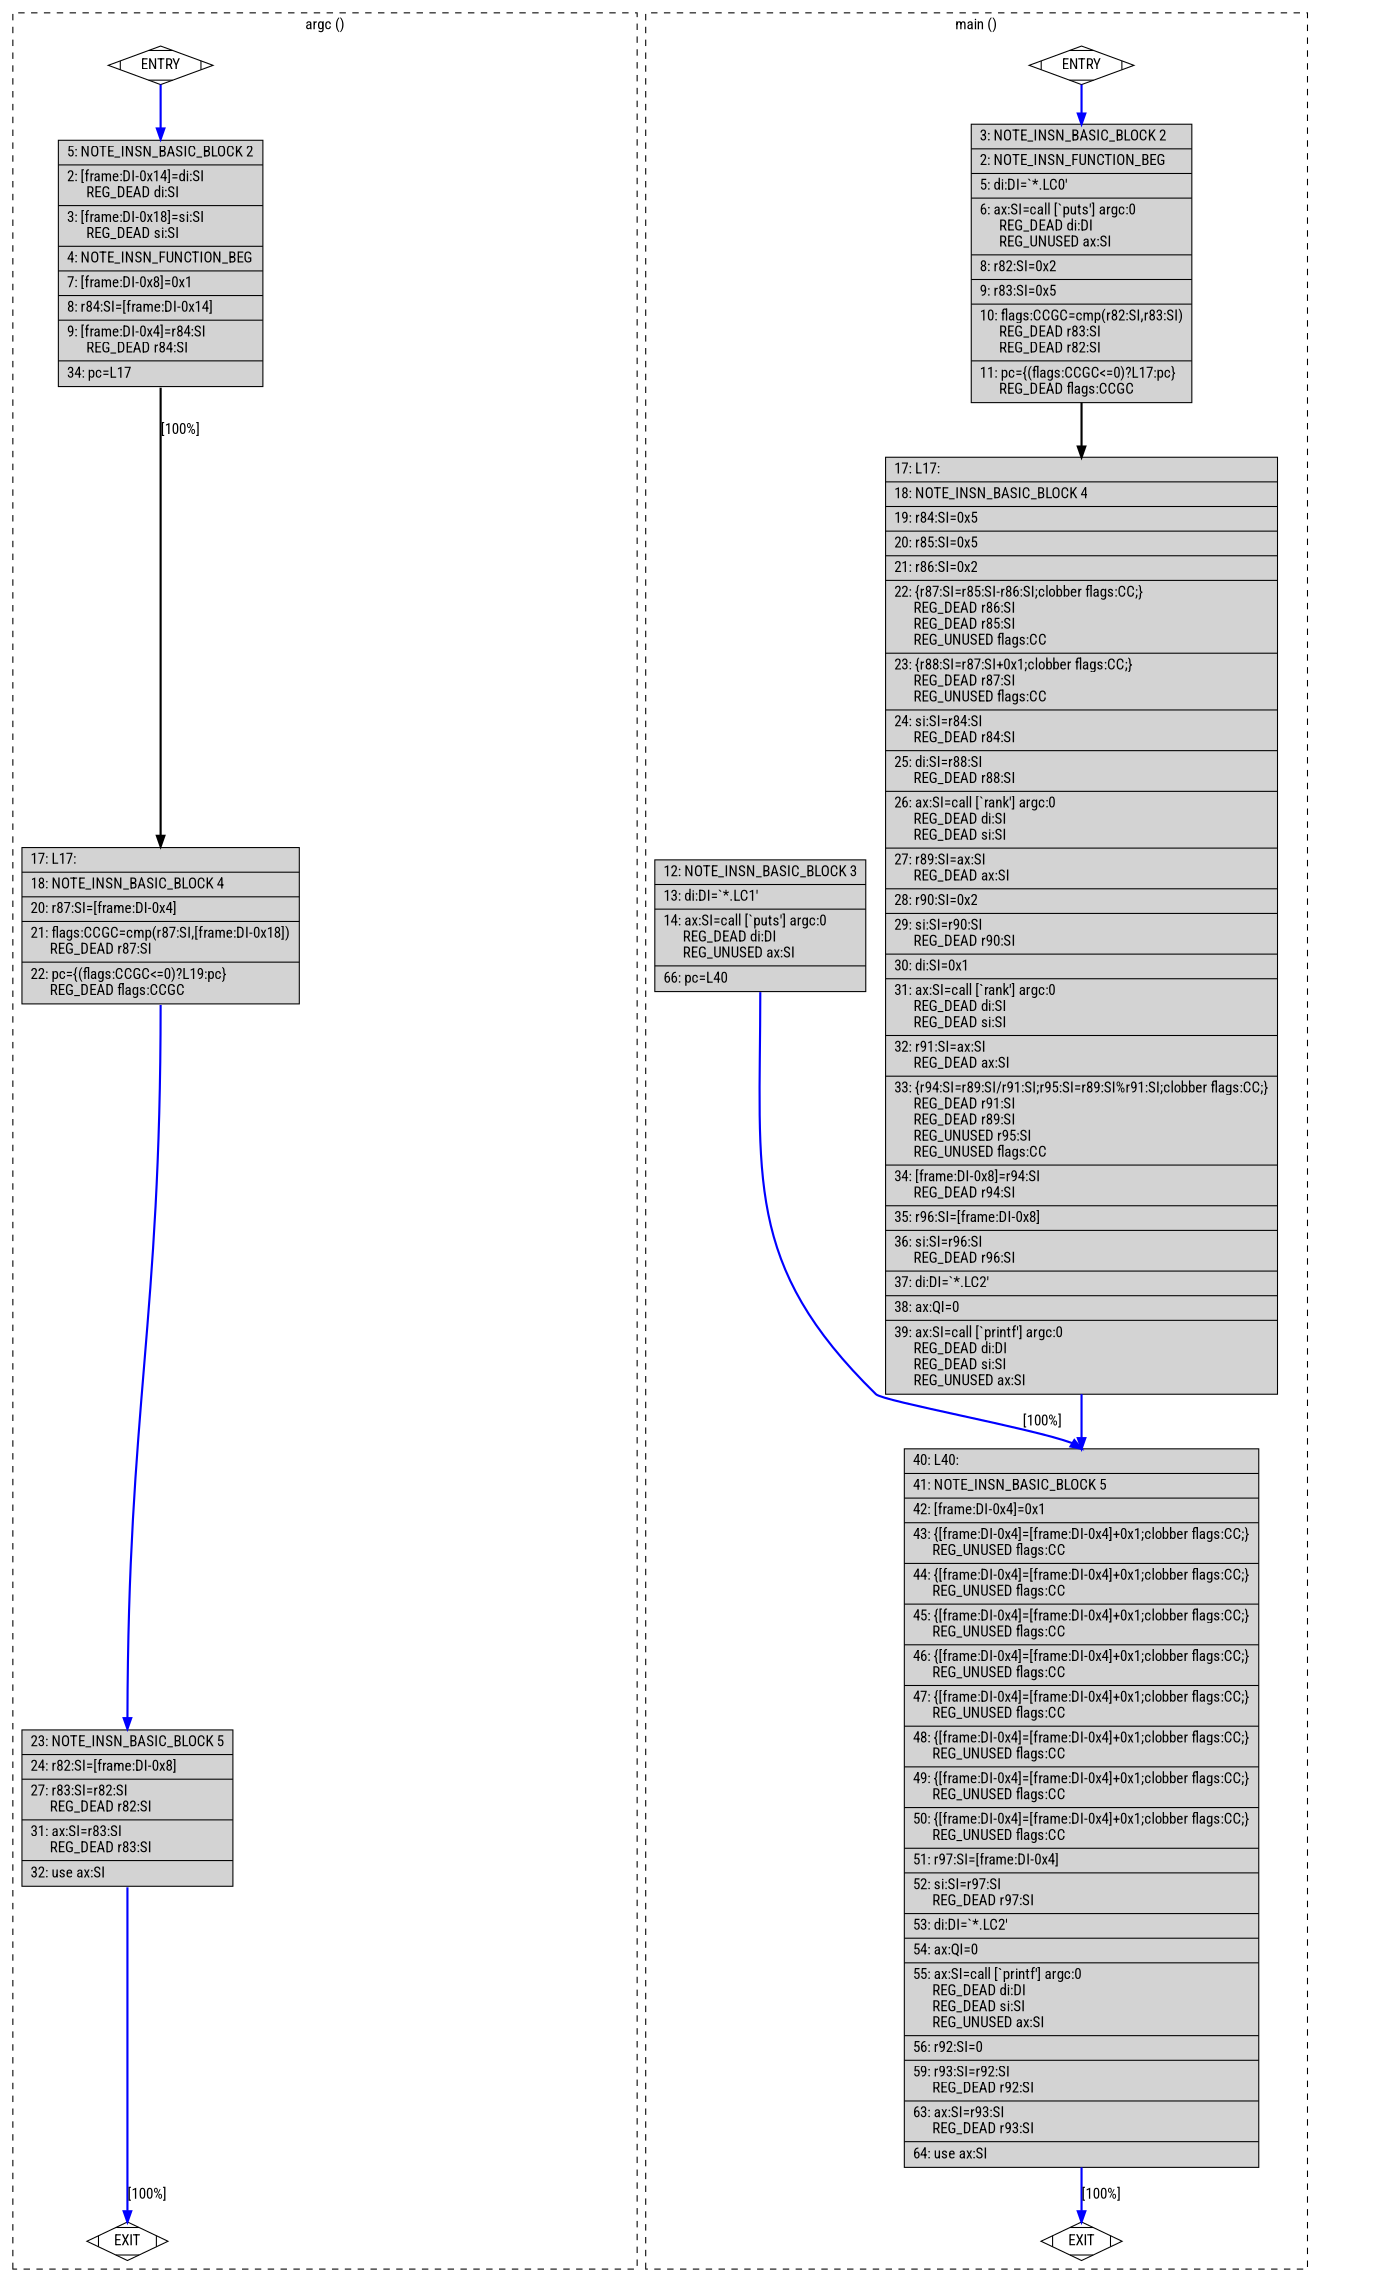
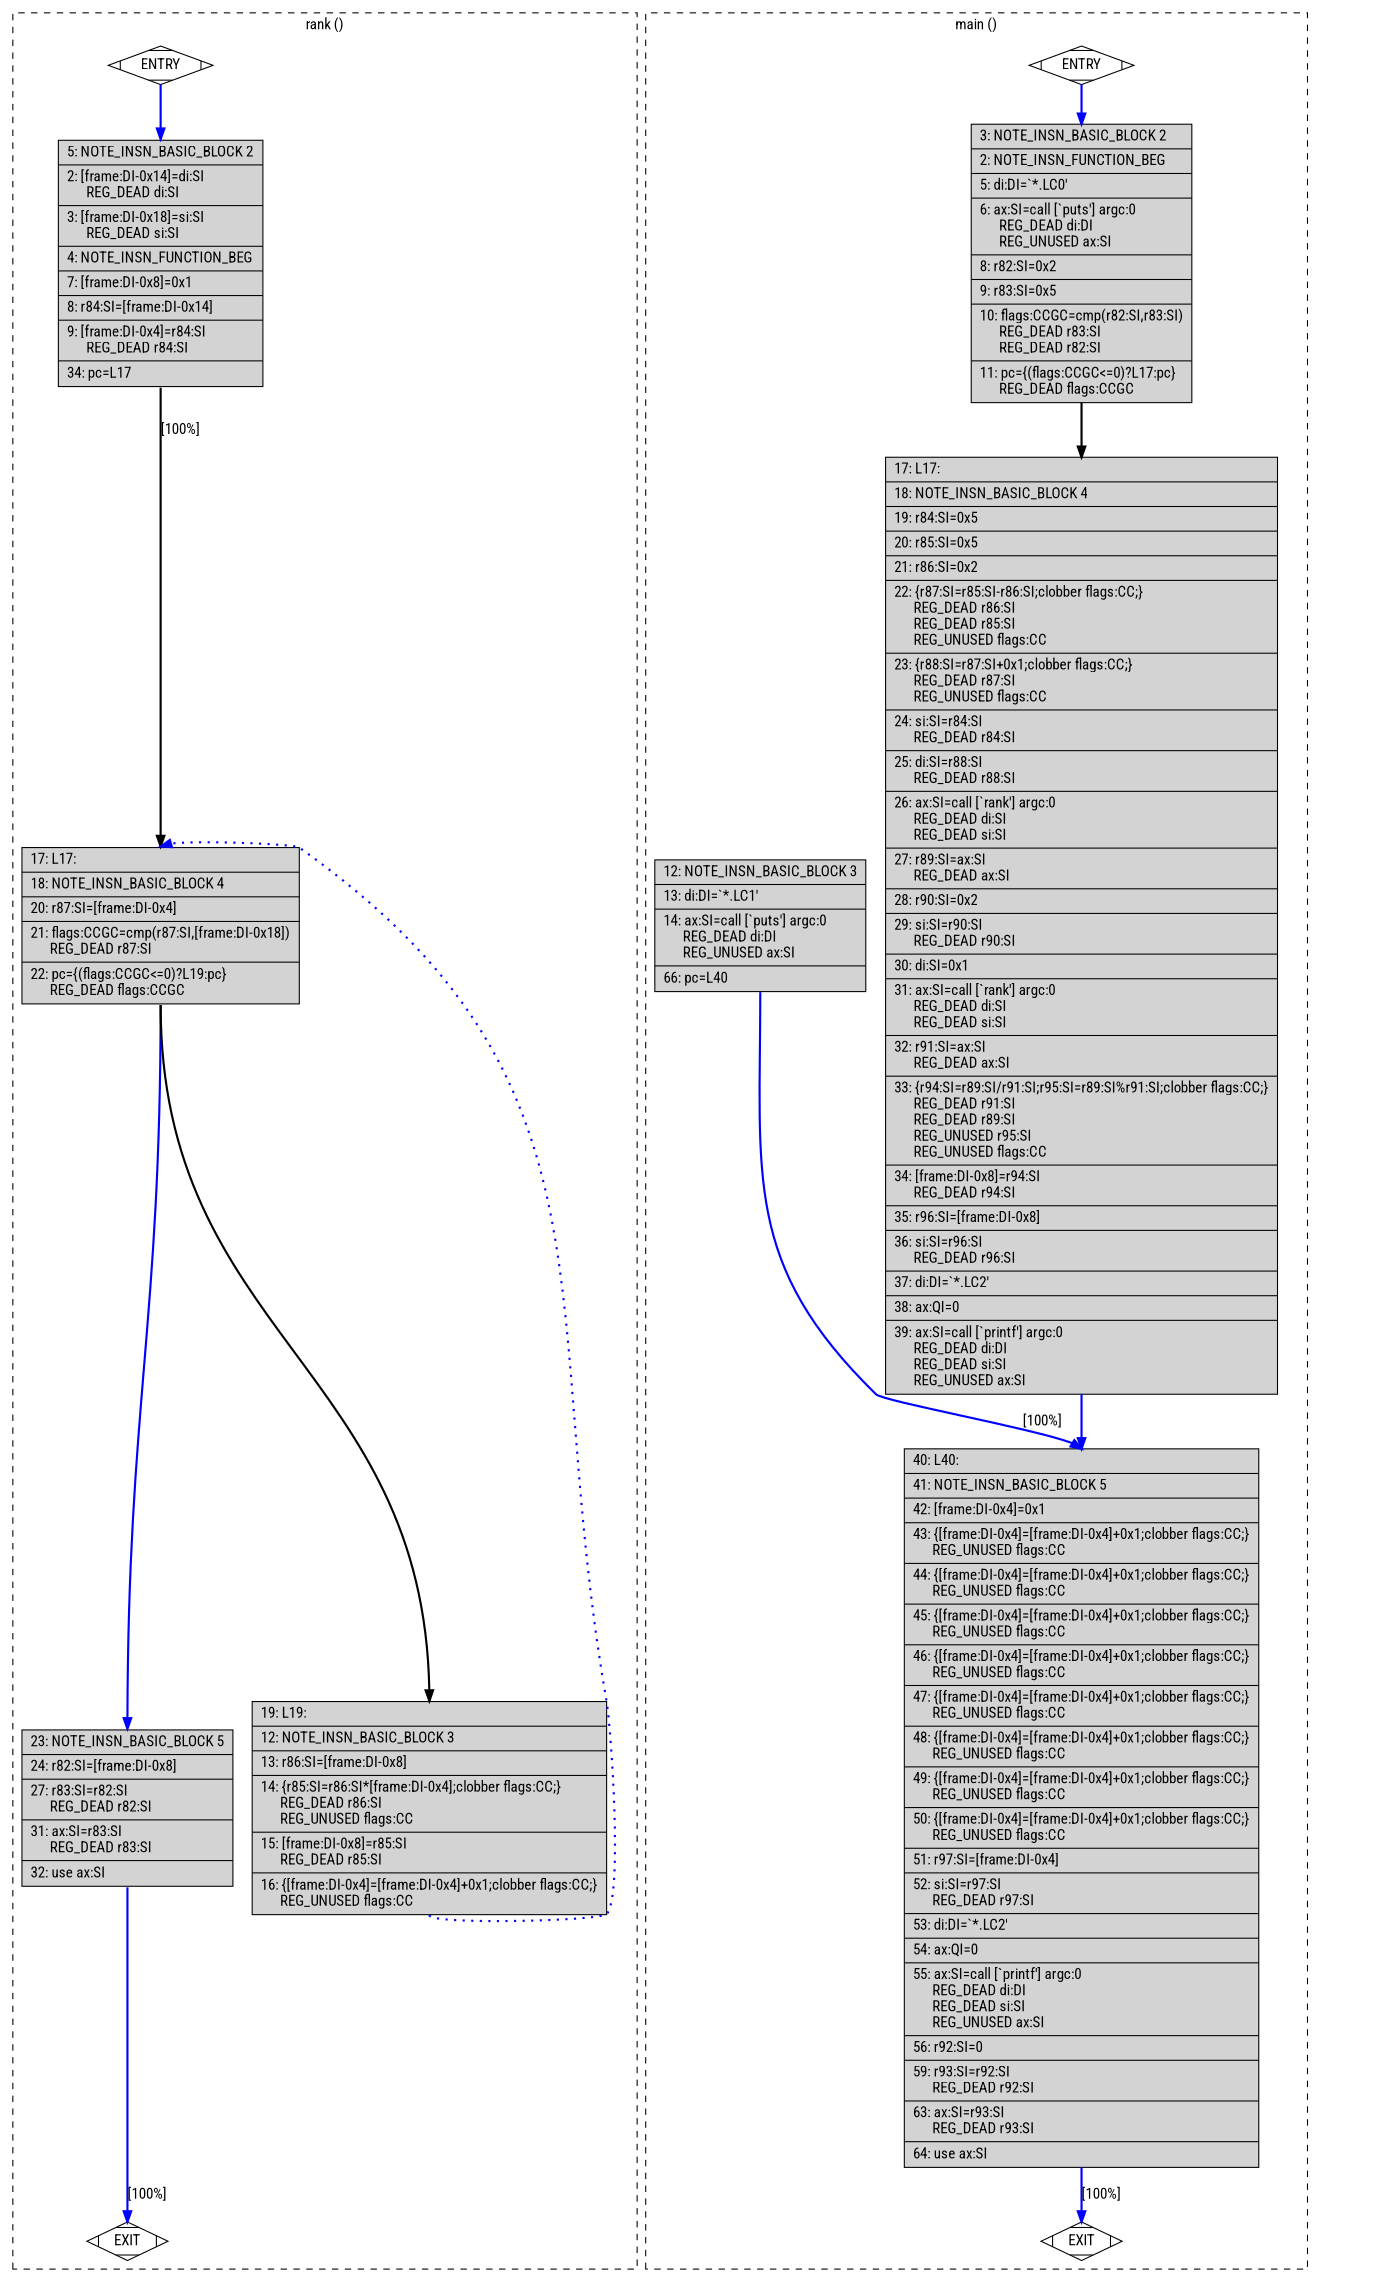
cluster "argc ()": label "argc ()" -> "rank ()"
node "19: L19:": added
